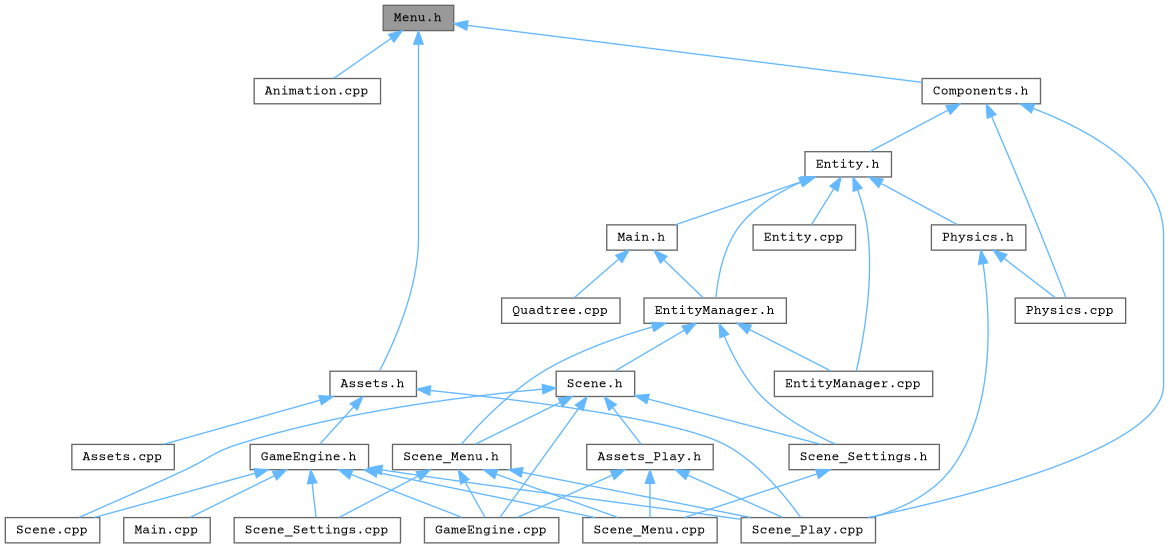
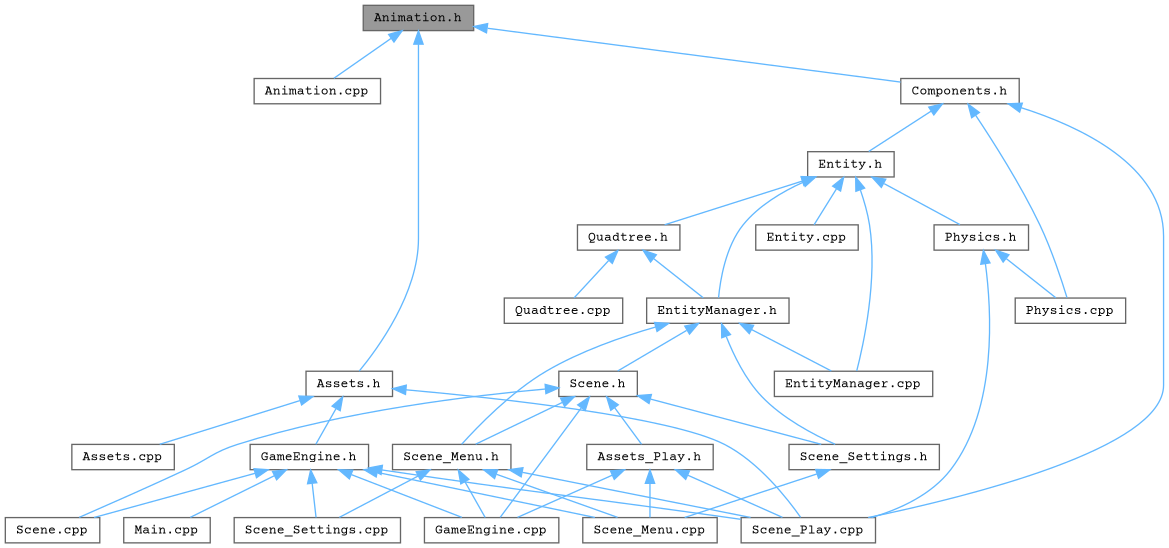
node "Menu.h": label "Menu.h" -> "Animation.h"
node "Main.h": label "Main.h" -> "Quadtree.h"
